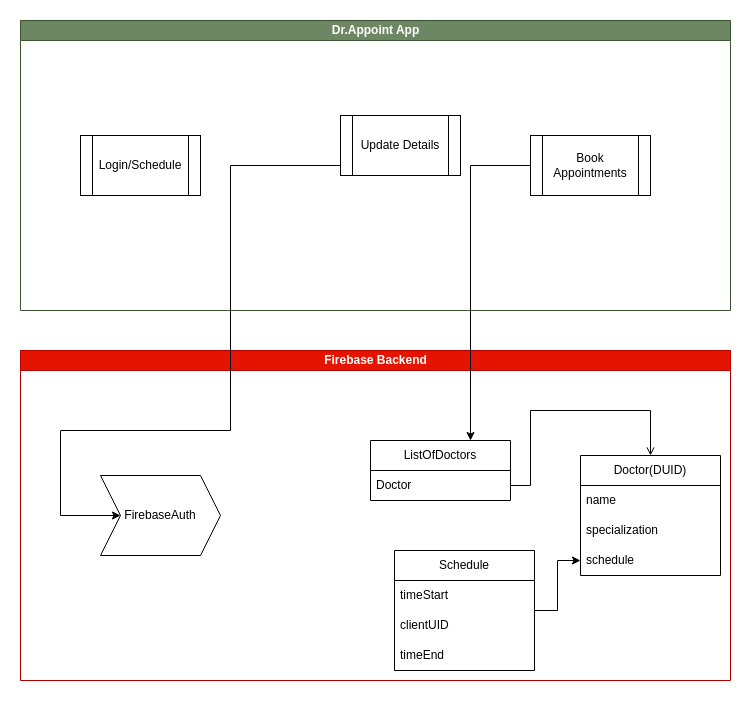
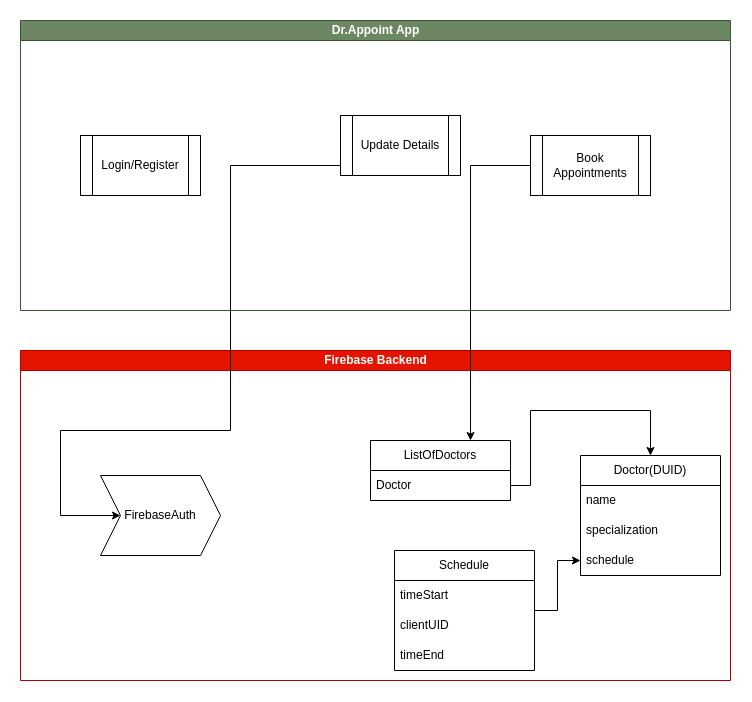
node "Login/Schedule": label "Login/Schedule" -> "Login/Register"
edge "Doctor" -> "Doctor(DUID)": arrowhead open -> classic
